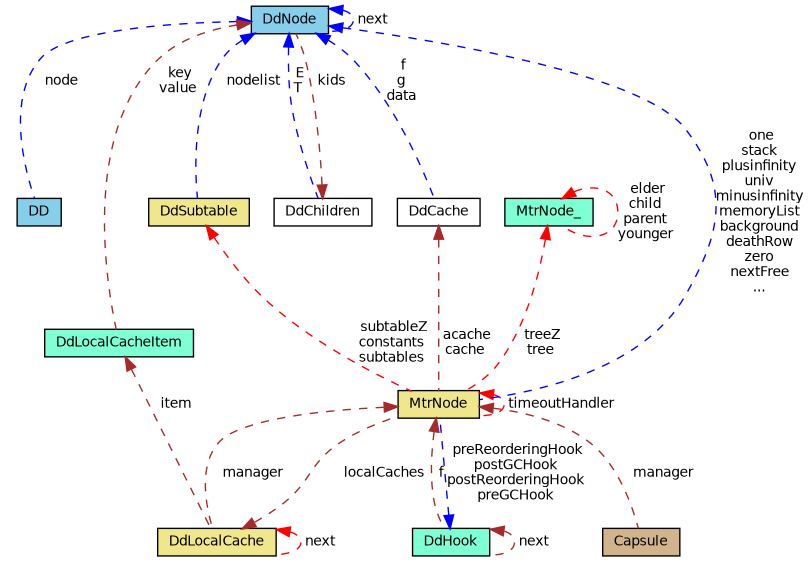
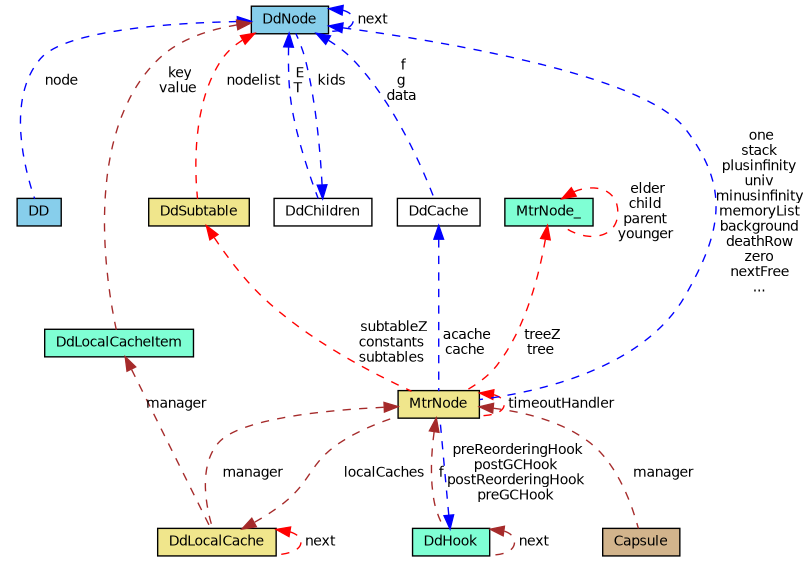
edge "DdNode" -> "DdChildren": color brown -> blue
edge "DdSubtable" -> "DdNode": color blue -> red
edge "MtrNode" -> "DdCache": color brown -> blue
edge "DdLocalCache" -> "DdLocalCacheItem": label " item" -> " manager"
